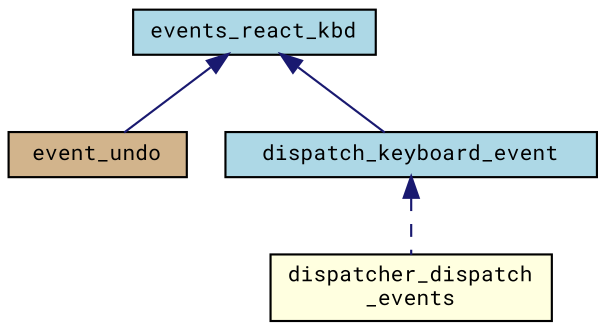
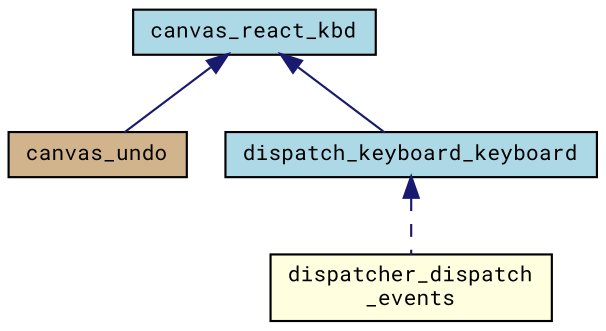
node "events_react_kbd": label "events_react_kbd" -> "canvas_react_kbd"
node "event_undo": label "event_undo" -> "canvas_undo"
node "dispatch_keyboard_event": label "dispatch_keyboard_event" -> "dispatch_keyboard_keyboard"
